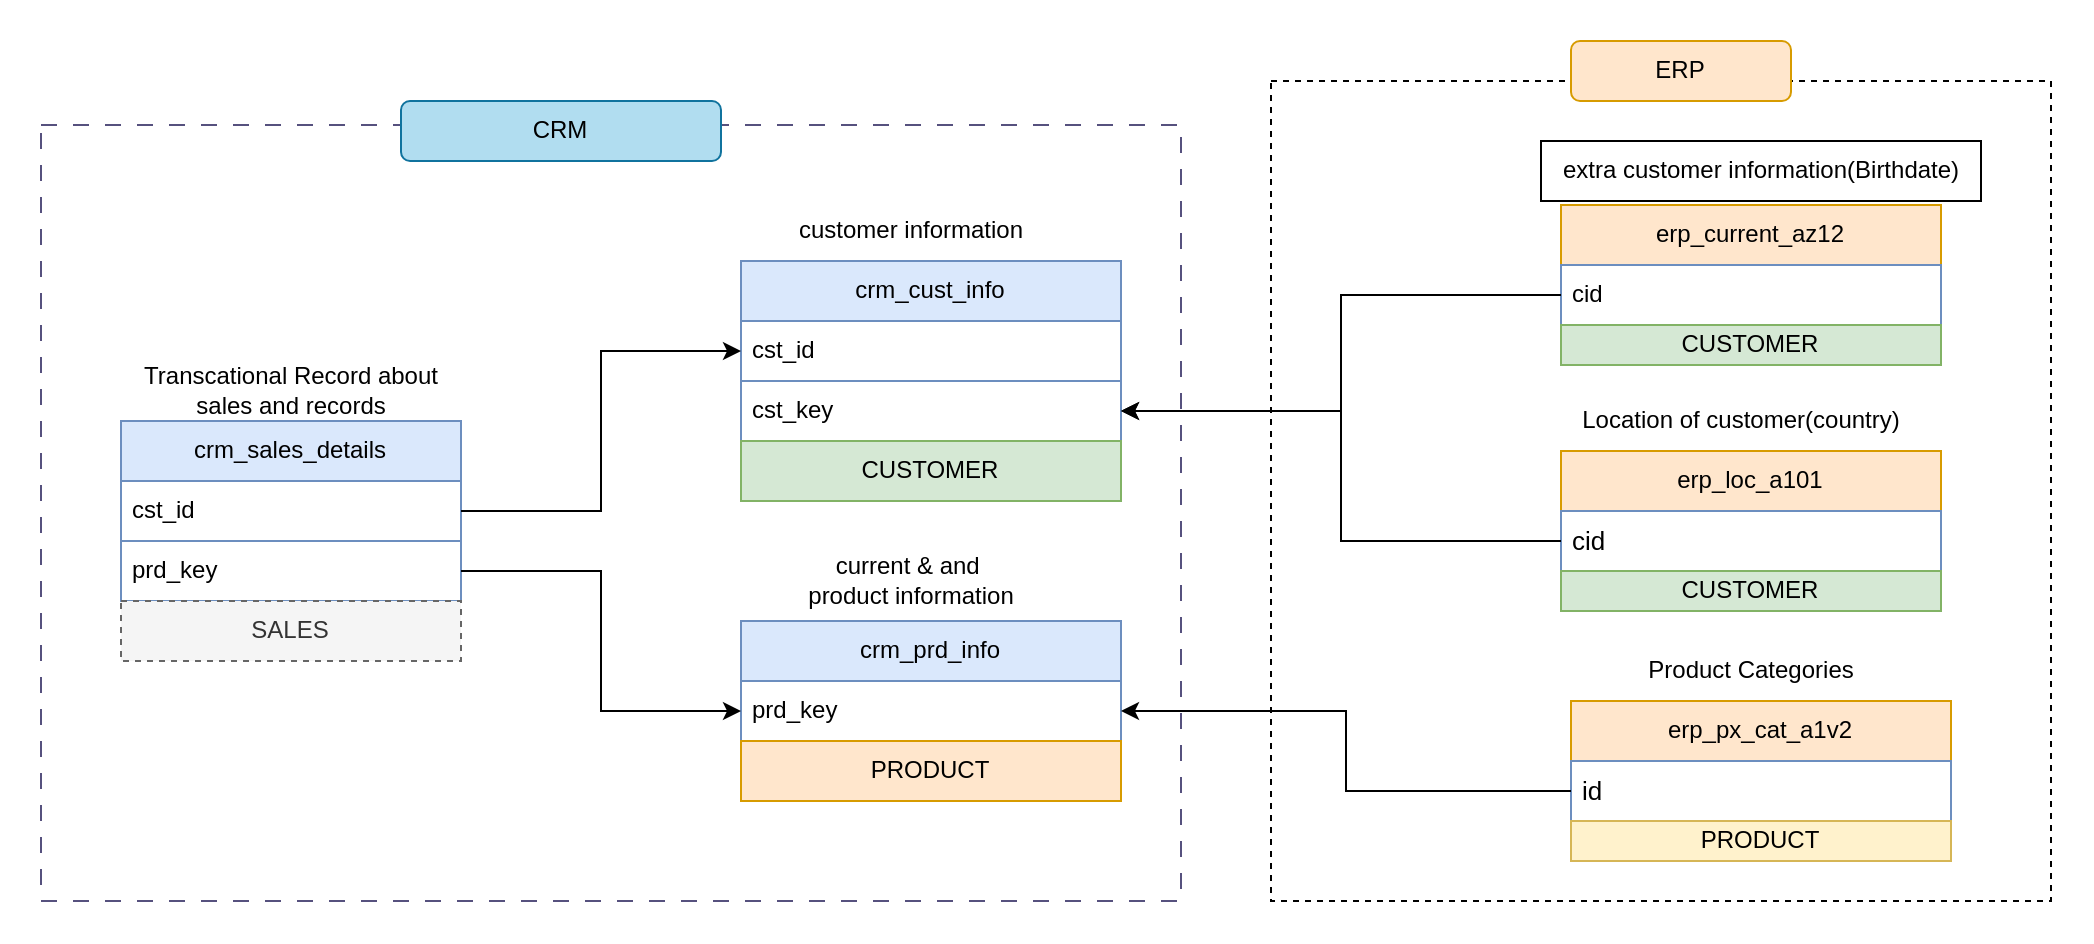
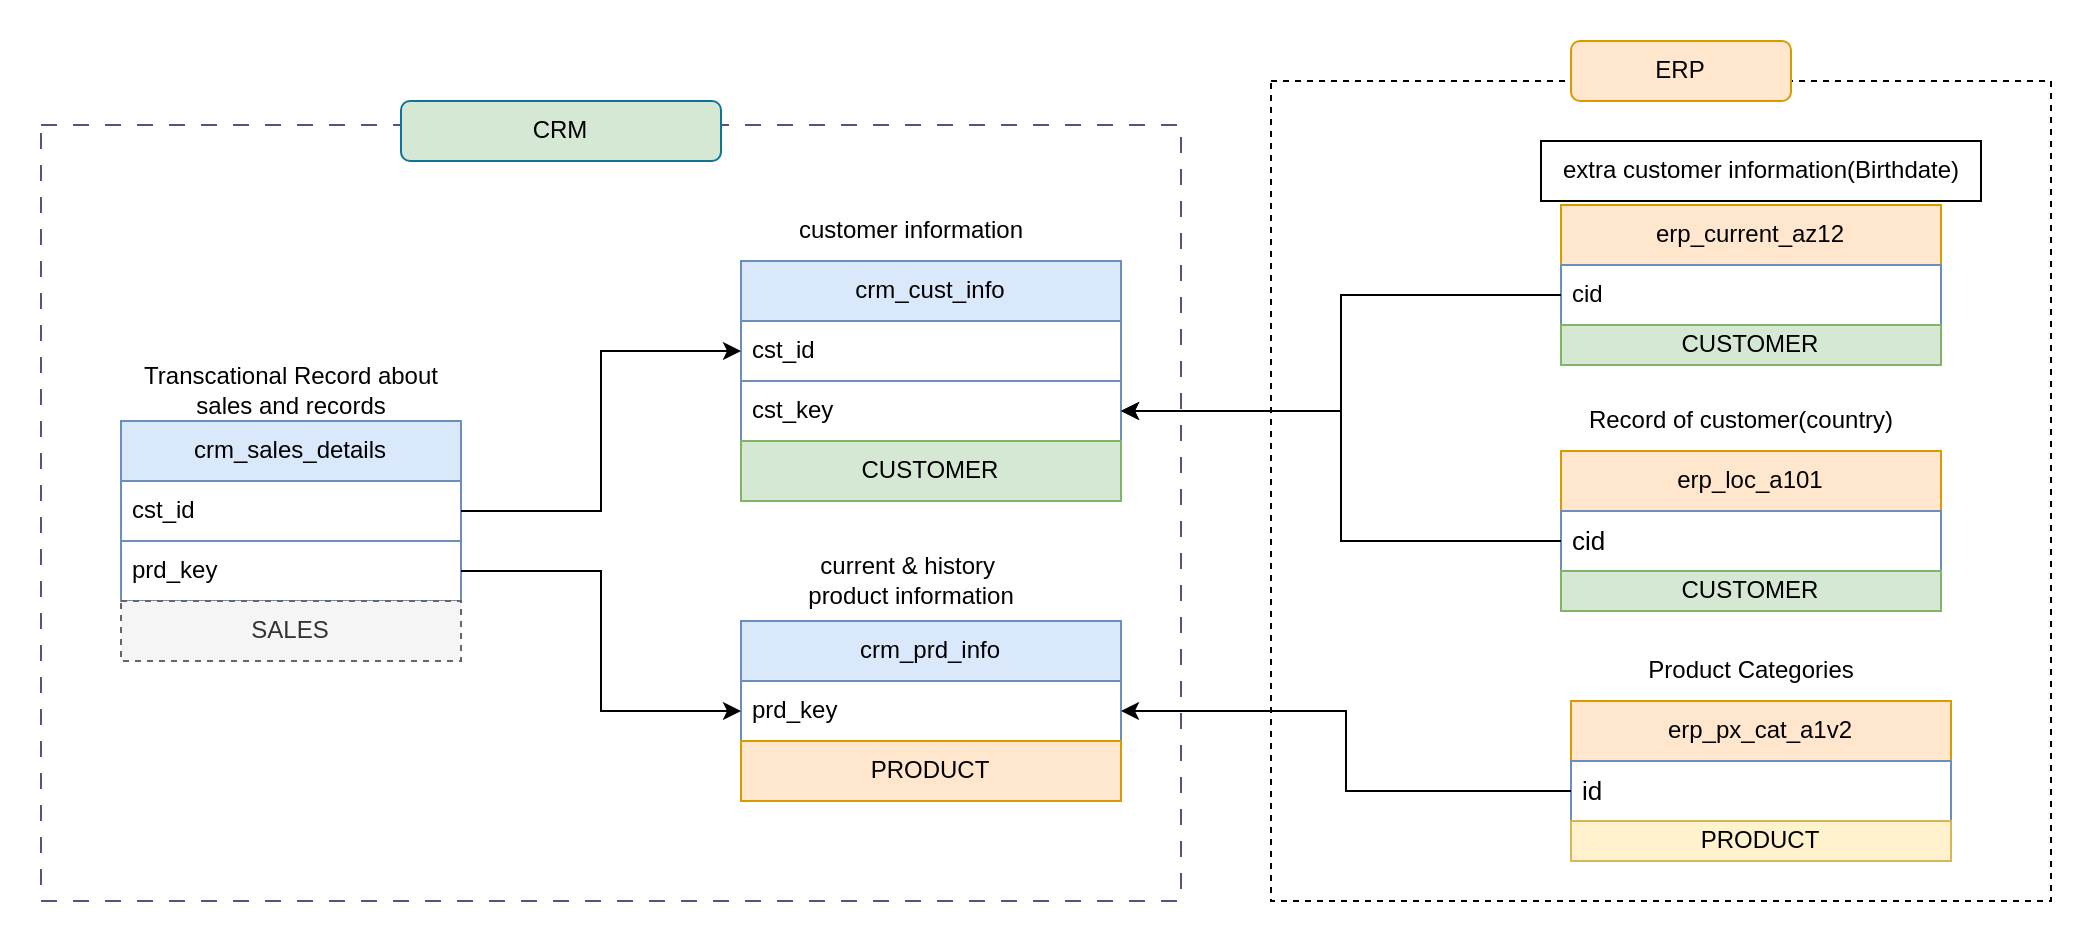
node "CRM": fillcolor #b1ddf0 -> #d5e8d4
node "Location of customer(country)": label "Location of customer(country)" -> "Record of customer(country)"
node "current & and product information": label "current & and product information" -> "current & history product information"
